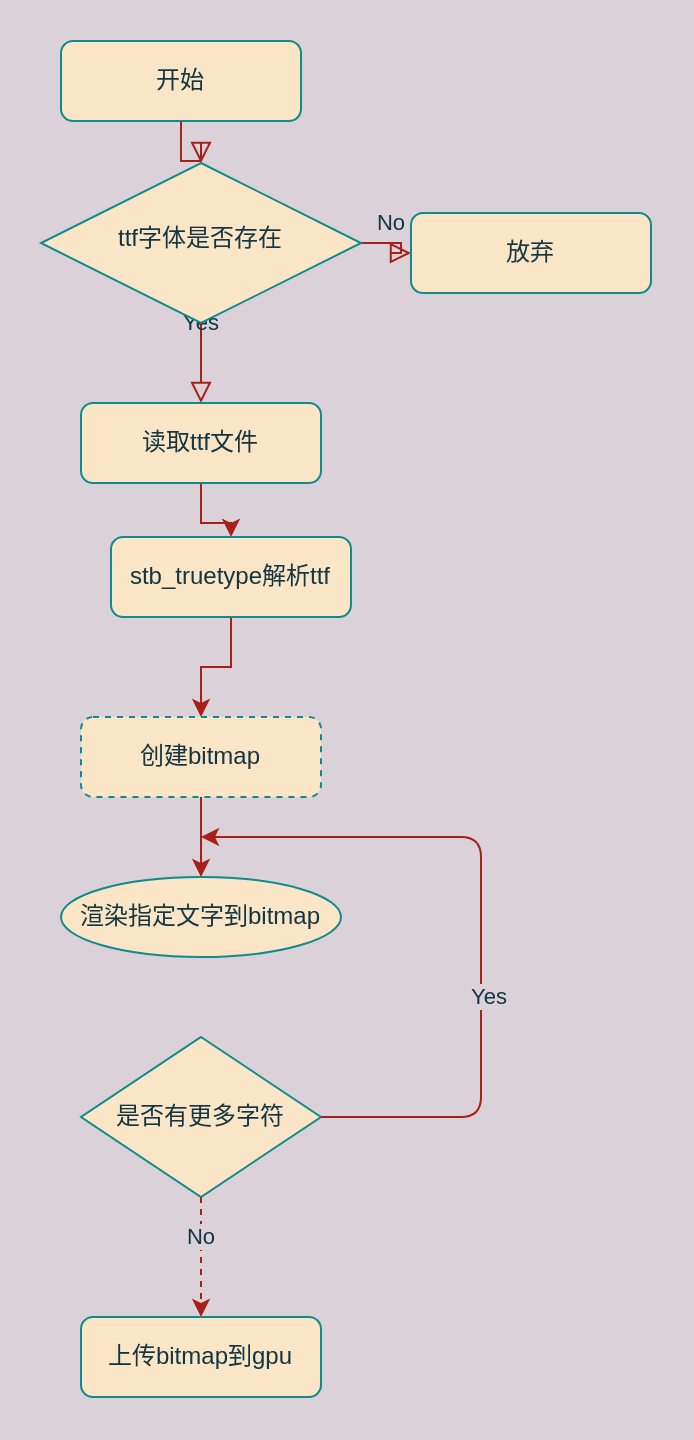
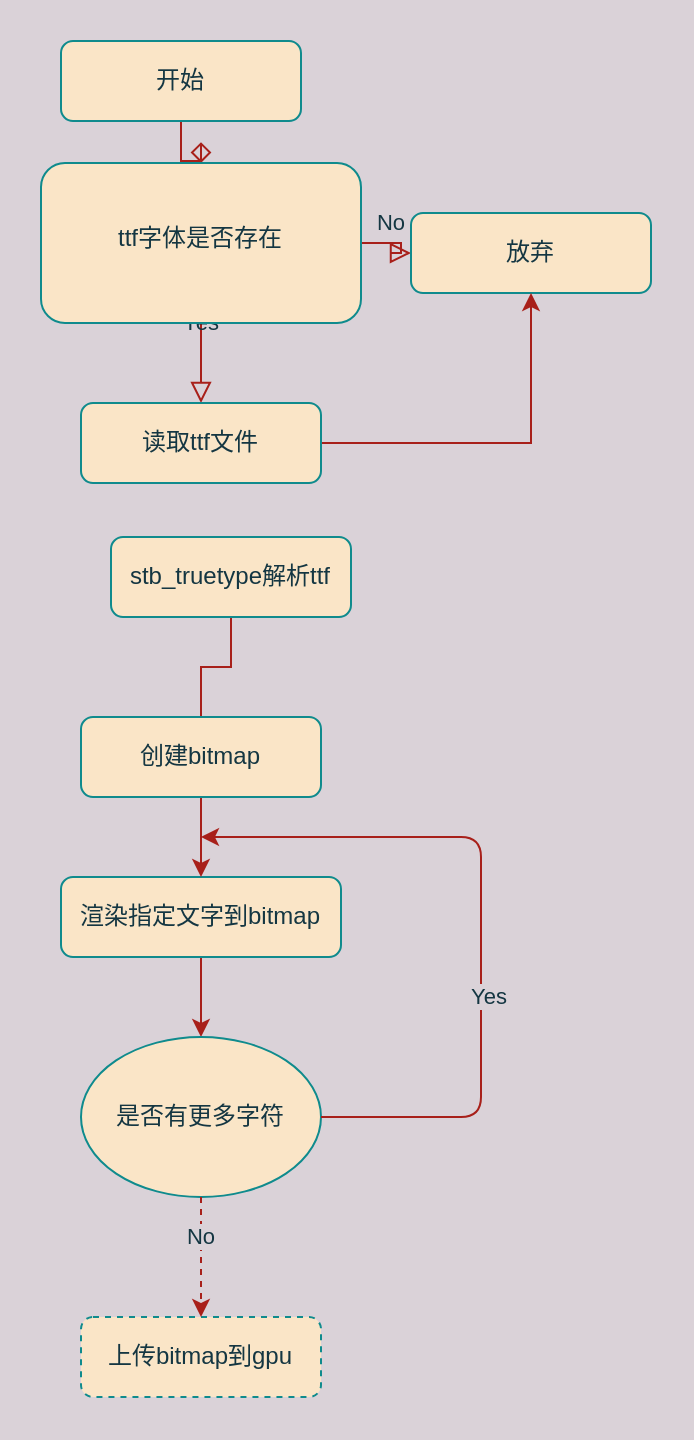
edge "开始" -> "ttf字体是否存在": arrowhead block -> diamond
node "ttf字体是否存在": shape diamond -> rounded rectangle
edge "读取ttf文件" -> "stb_truetype解析ttf": now "读取ttf文件" -> "放弃"
edge "stb_truetype解析ttf" -> "创建bitmap": arrowhead classic -> none
node "创建bitmap": style dashed -> solid
node "渲染指定文字到bitmap": shape ellipse -> rounded rectangle
edge "渲染指定文字到bitmap" -> "是否有更多字符": added
node "是否有更多字符": shape diamond -> ellipse
node "上传bitmap到gpu": style solid -> dashed
